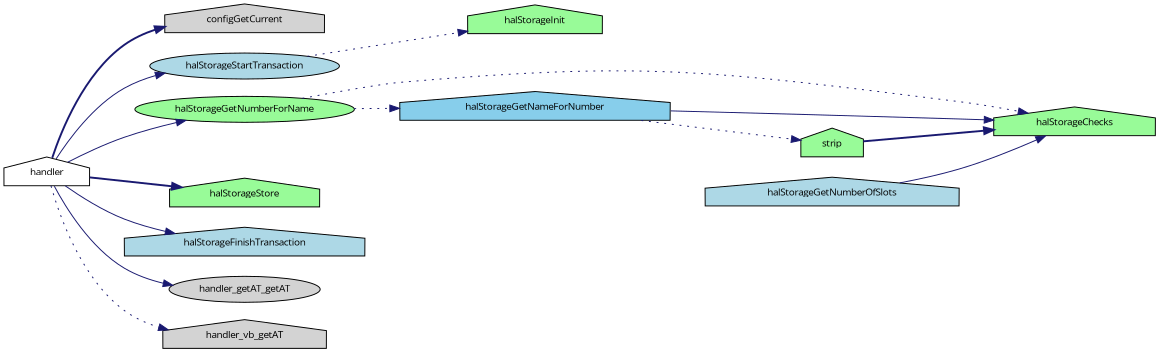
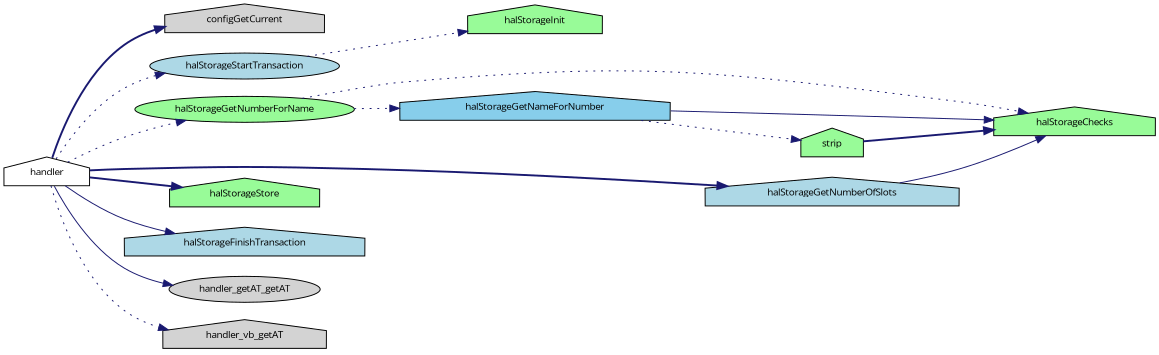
edge "handler" -> "halStorageStartTransaction": style solid -> dotted
edge "handler" -> "halStorageGetNumberForName": style solid -> dotted
edge "handler" -> "halStorageGetNumberOfSlots": added
